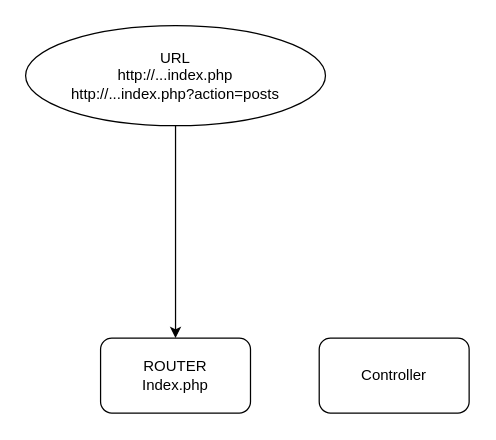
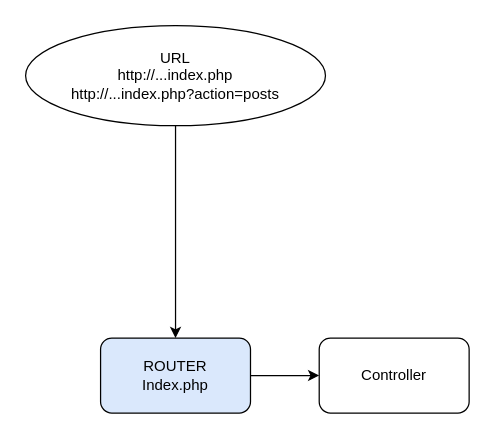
node "ROUTER Index.php": fillcolor #ffffff -> #dae8fc
edge "ROUTER Index.php" -> "Controller": added
